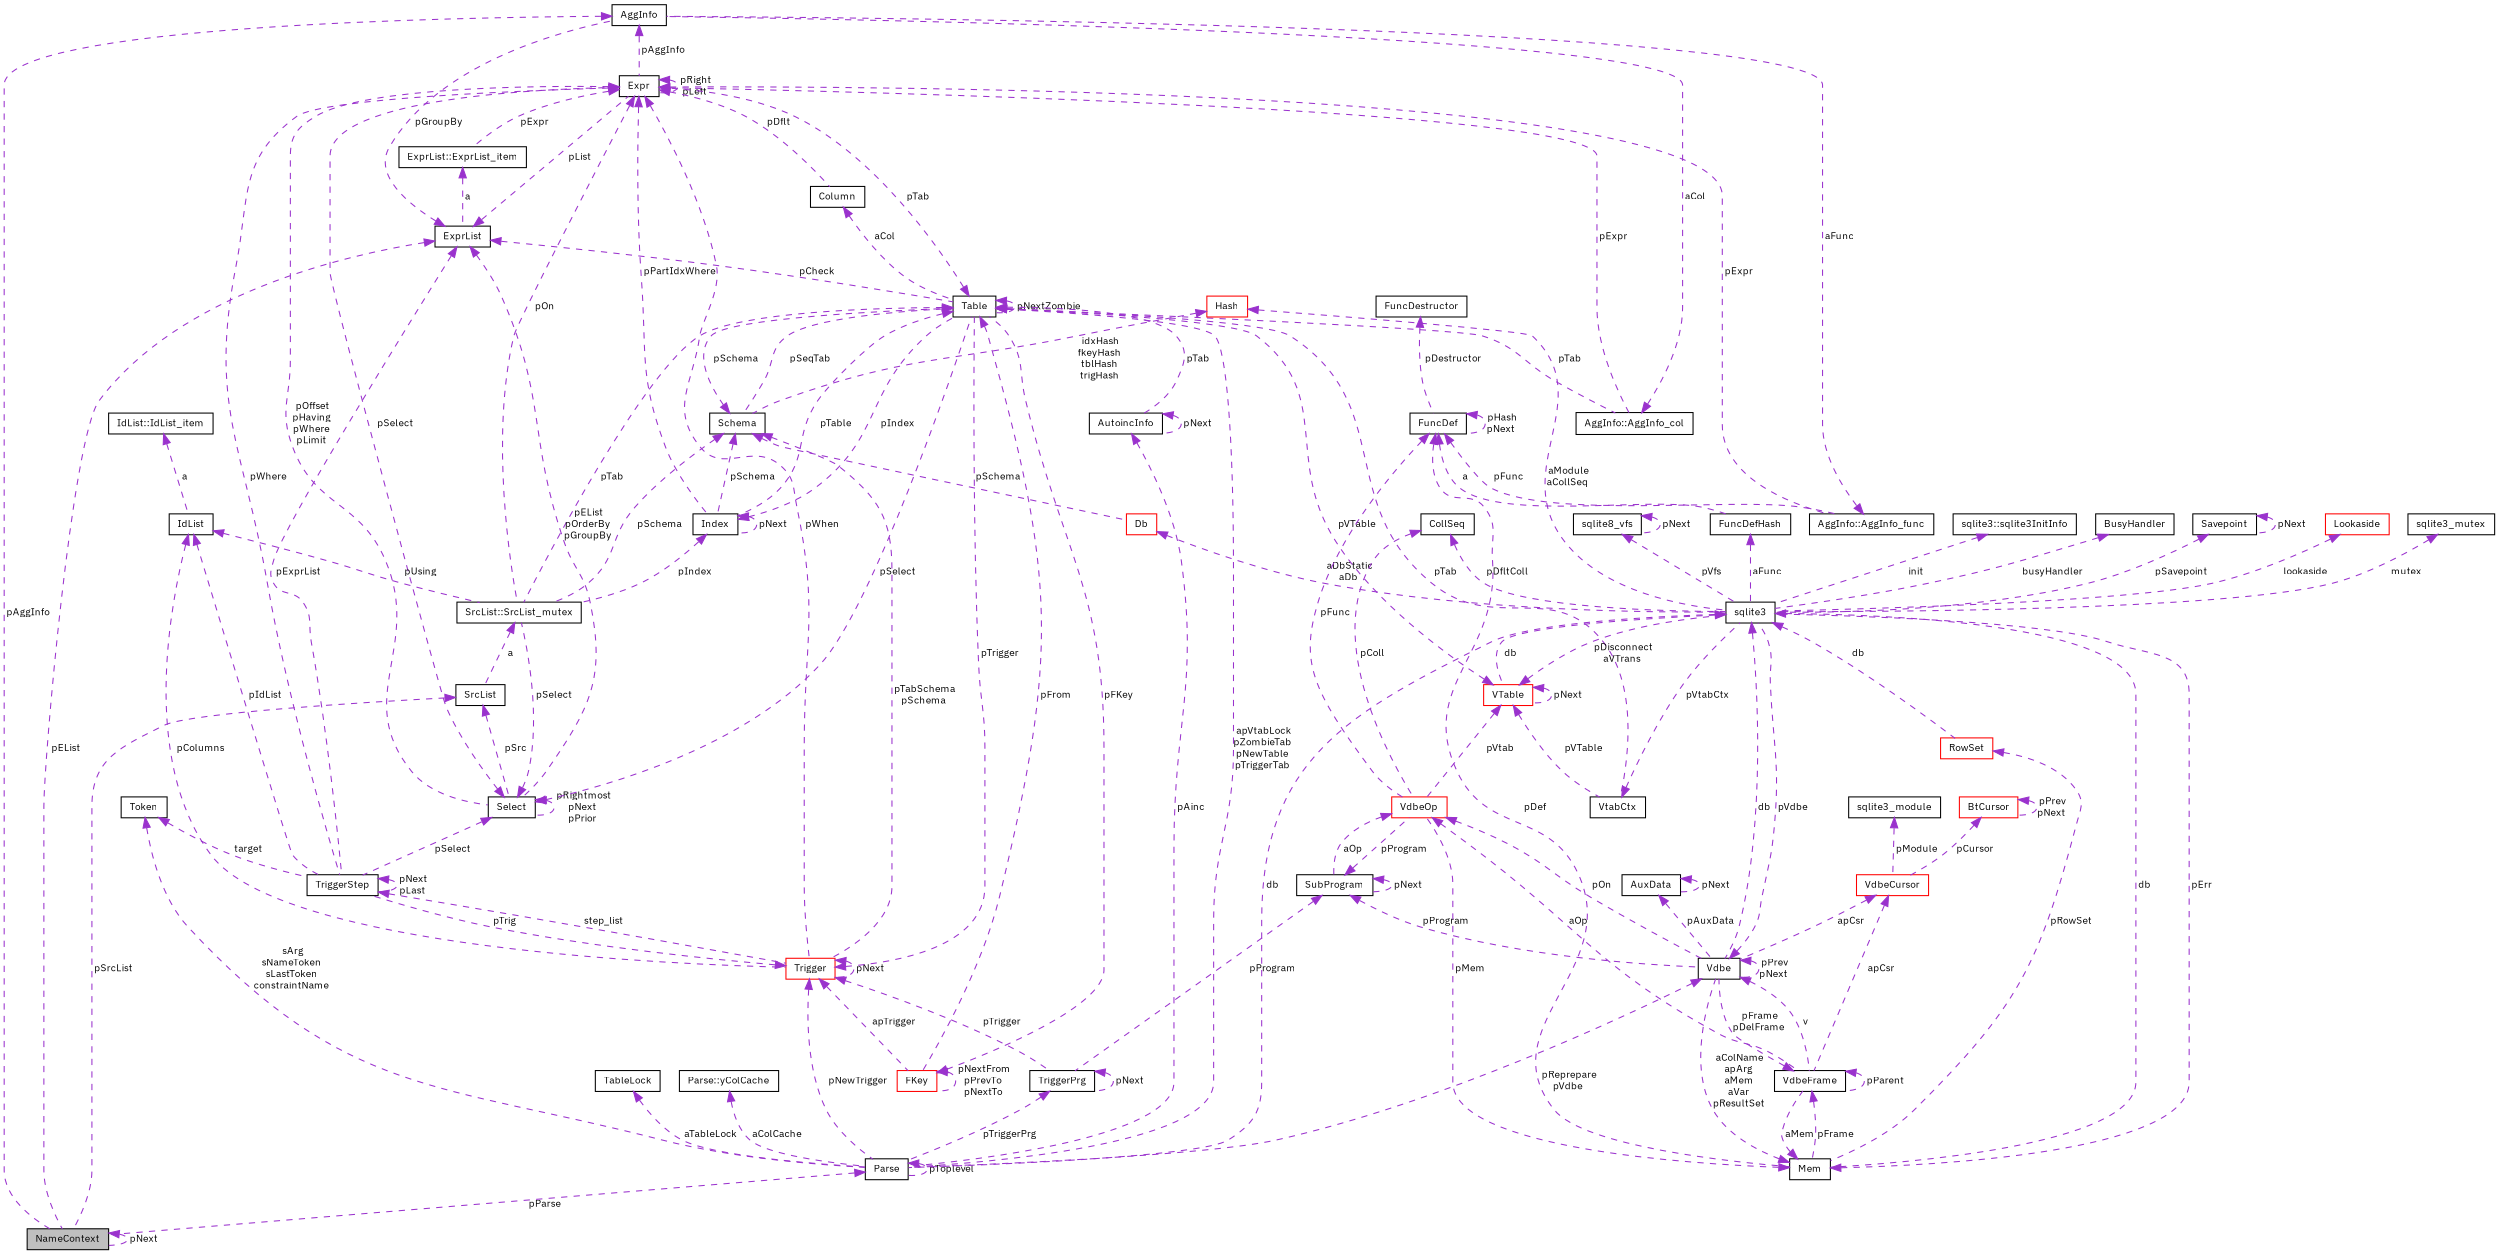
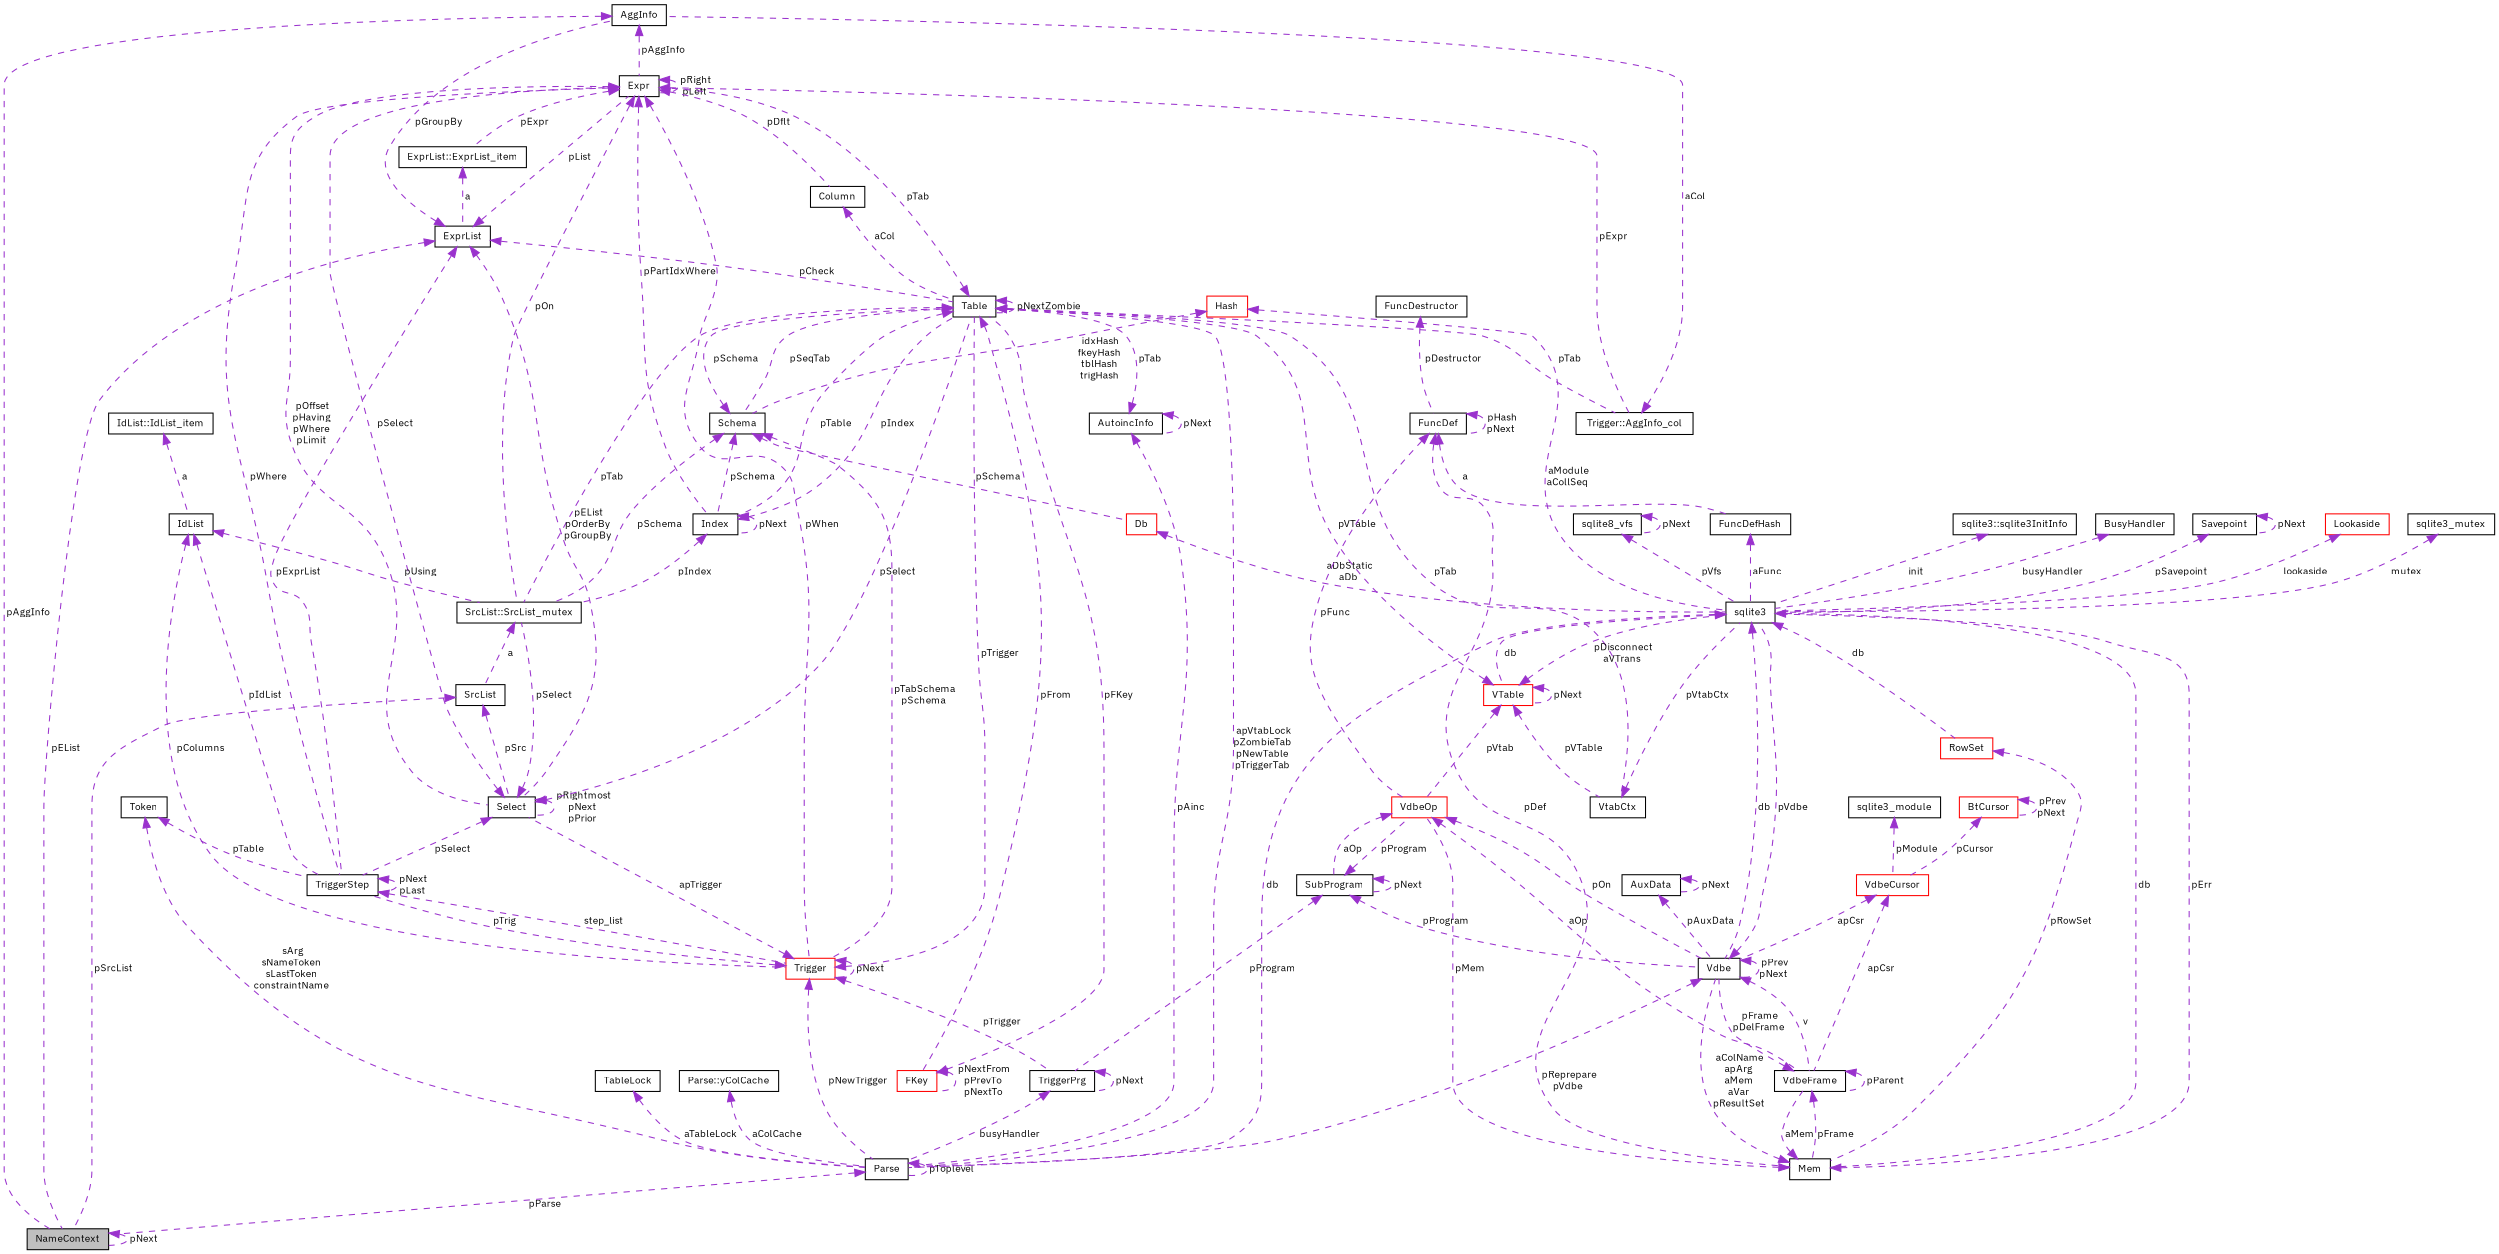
edge "AutoincInfo" -> "Table": reversed
node "AggInfo::AggInfo_col": label "AggInfo::AggInfo_col" -> "Trigger::AggInfo_col"
node "CollSeq": removed
node "AggInfo::AggInfo_func": removed
edge "TriggerStep" -> "Token": label " target" -> " pTable"
edge "FKey" -> "Trigger": now "Select" -> "Trigger"
edge "Parse" -> "TriggerPrg": label " pTriggerPrg" -> " busyHandler"
